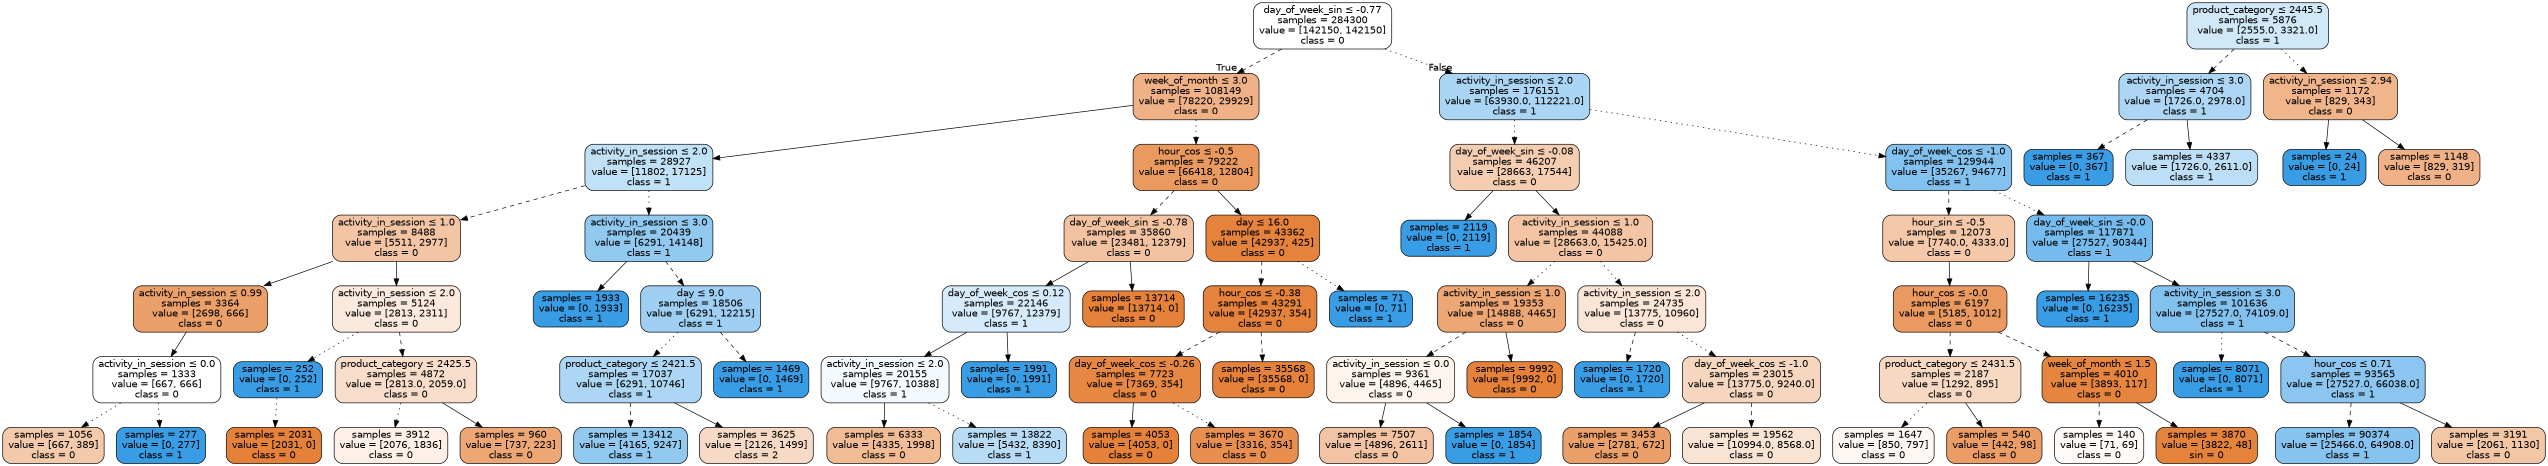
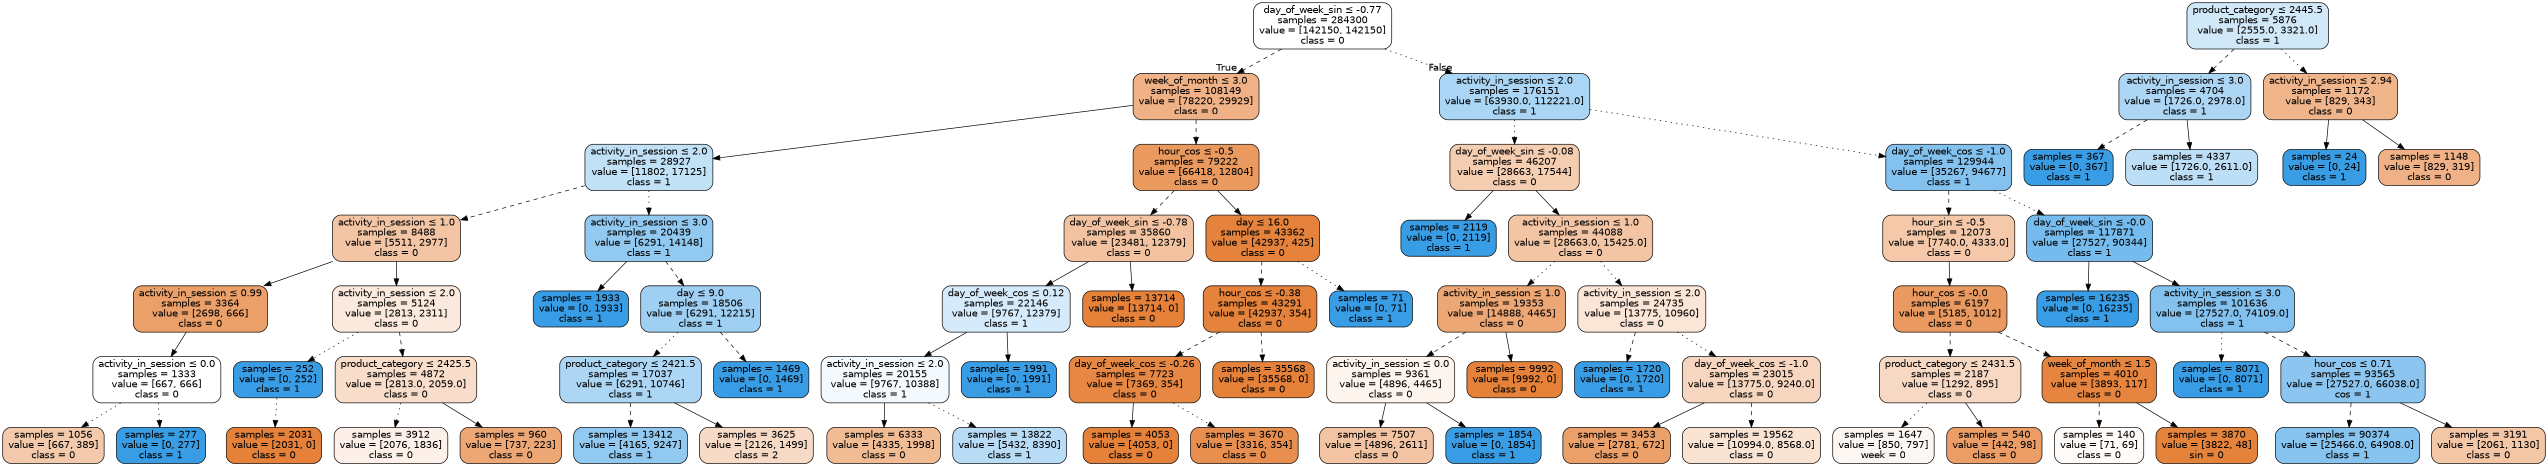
edge "week_of_month ≤ 3.0" -> "hour_cos ≤ -0.5": style dotted -> dashed
node "hour_cos ≤ 0.71": text "class = 1" -> "cos = 1"
node "samples = 1647": text "class = 0" -> "week = 0"
